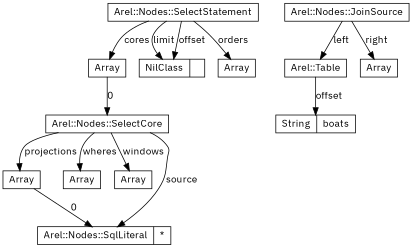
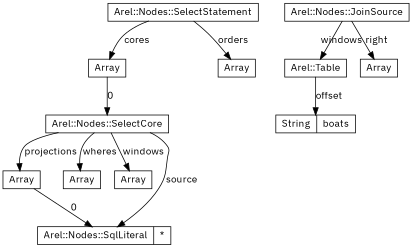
edge "Arel::Nodes::JoinSource" -> "Arel::Table": label "left" -> "windows"
node "NilClass": removed
